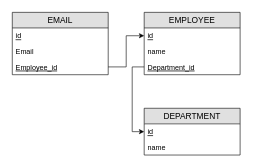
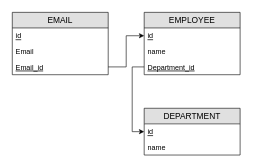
node "Employee_id": label "Employee_id" -> "Email_id"
